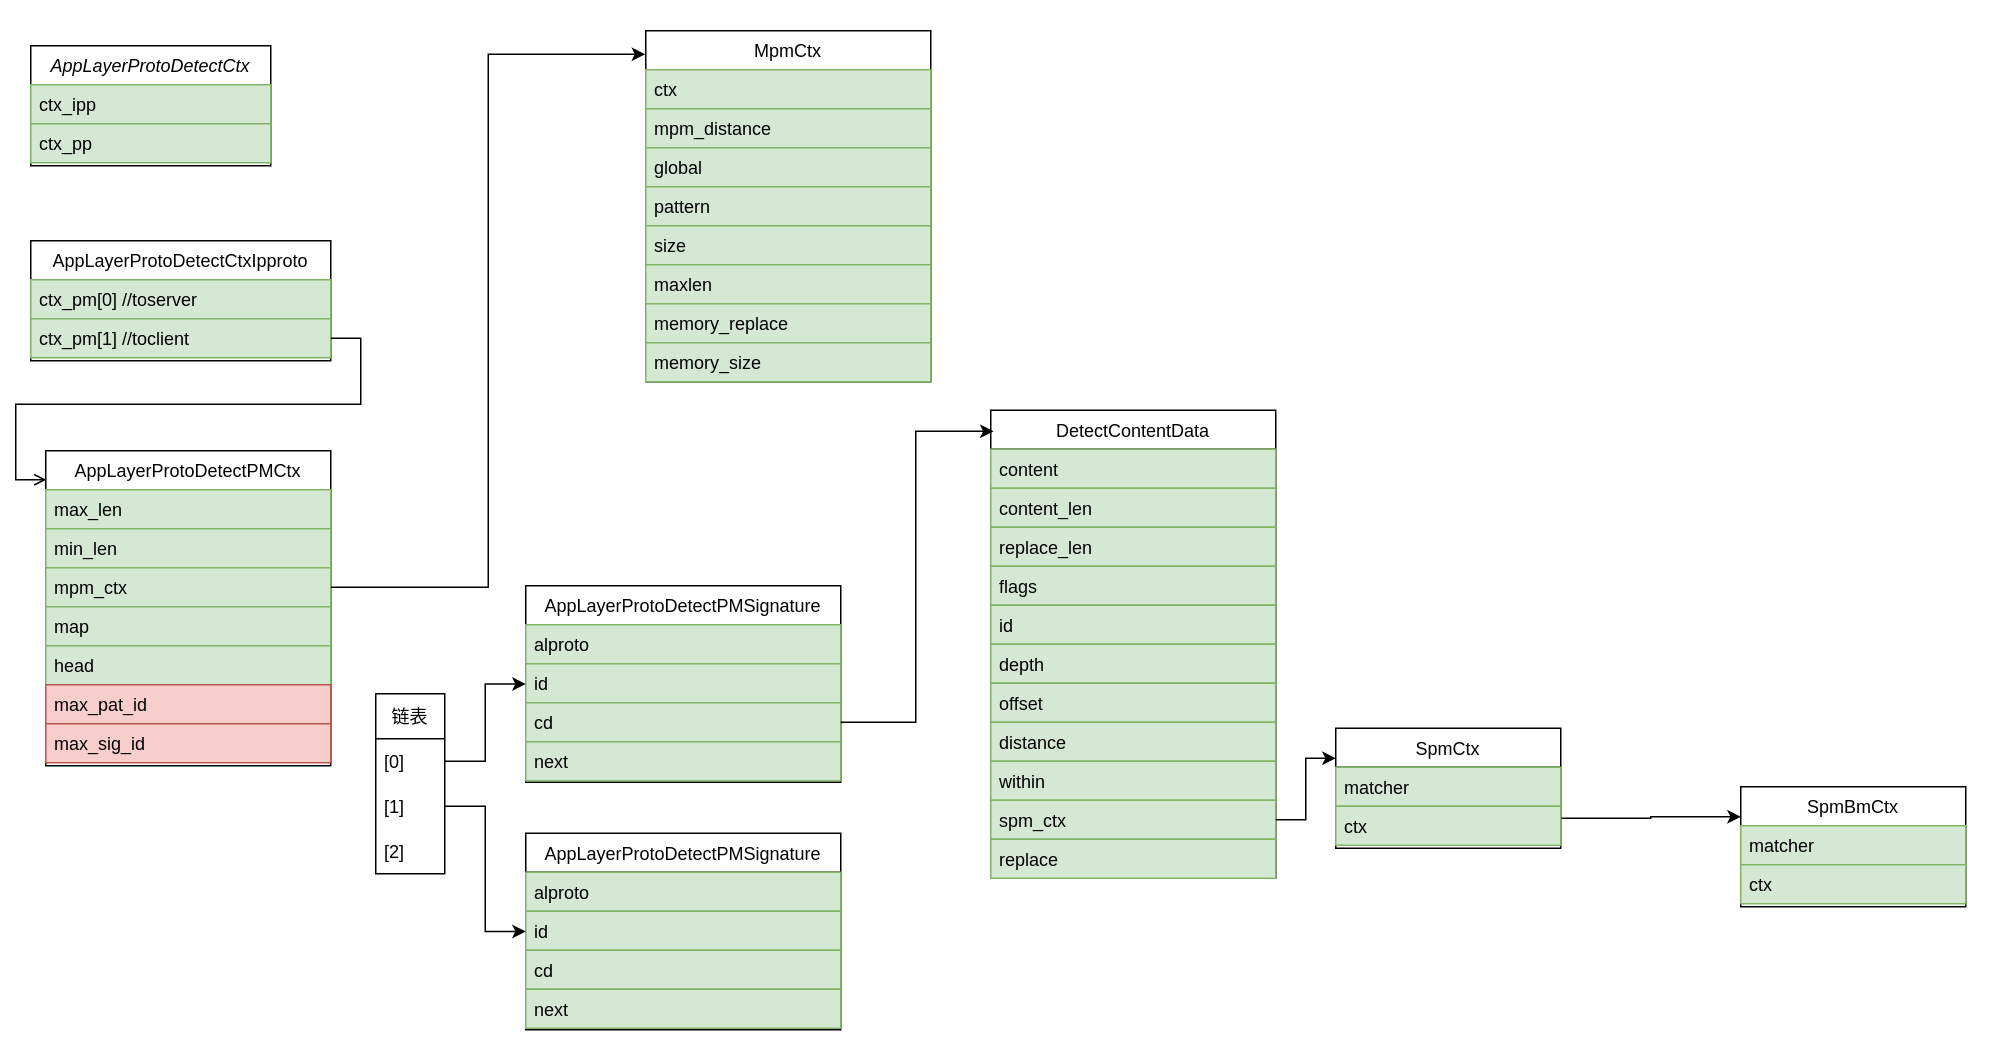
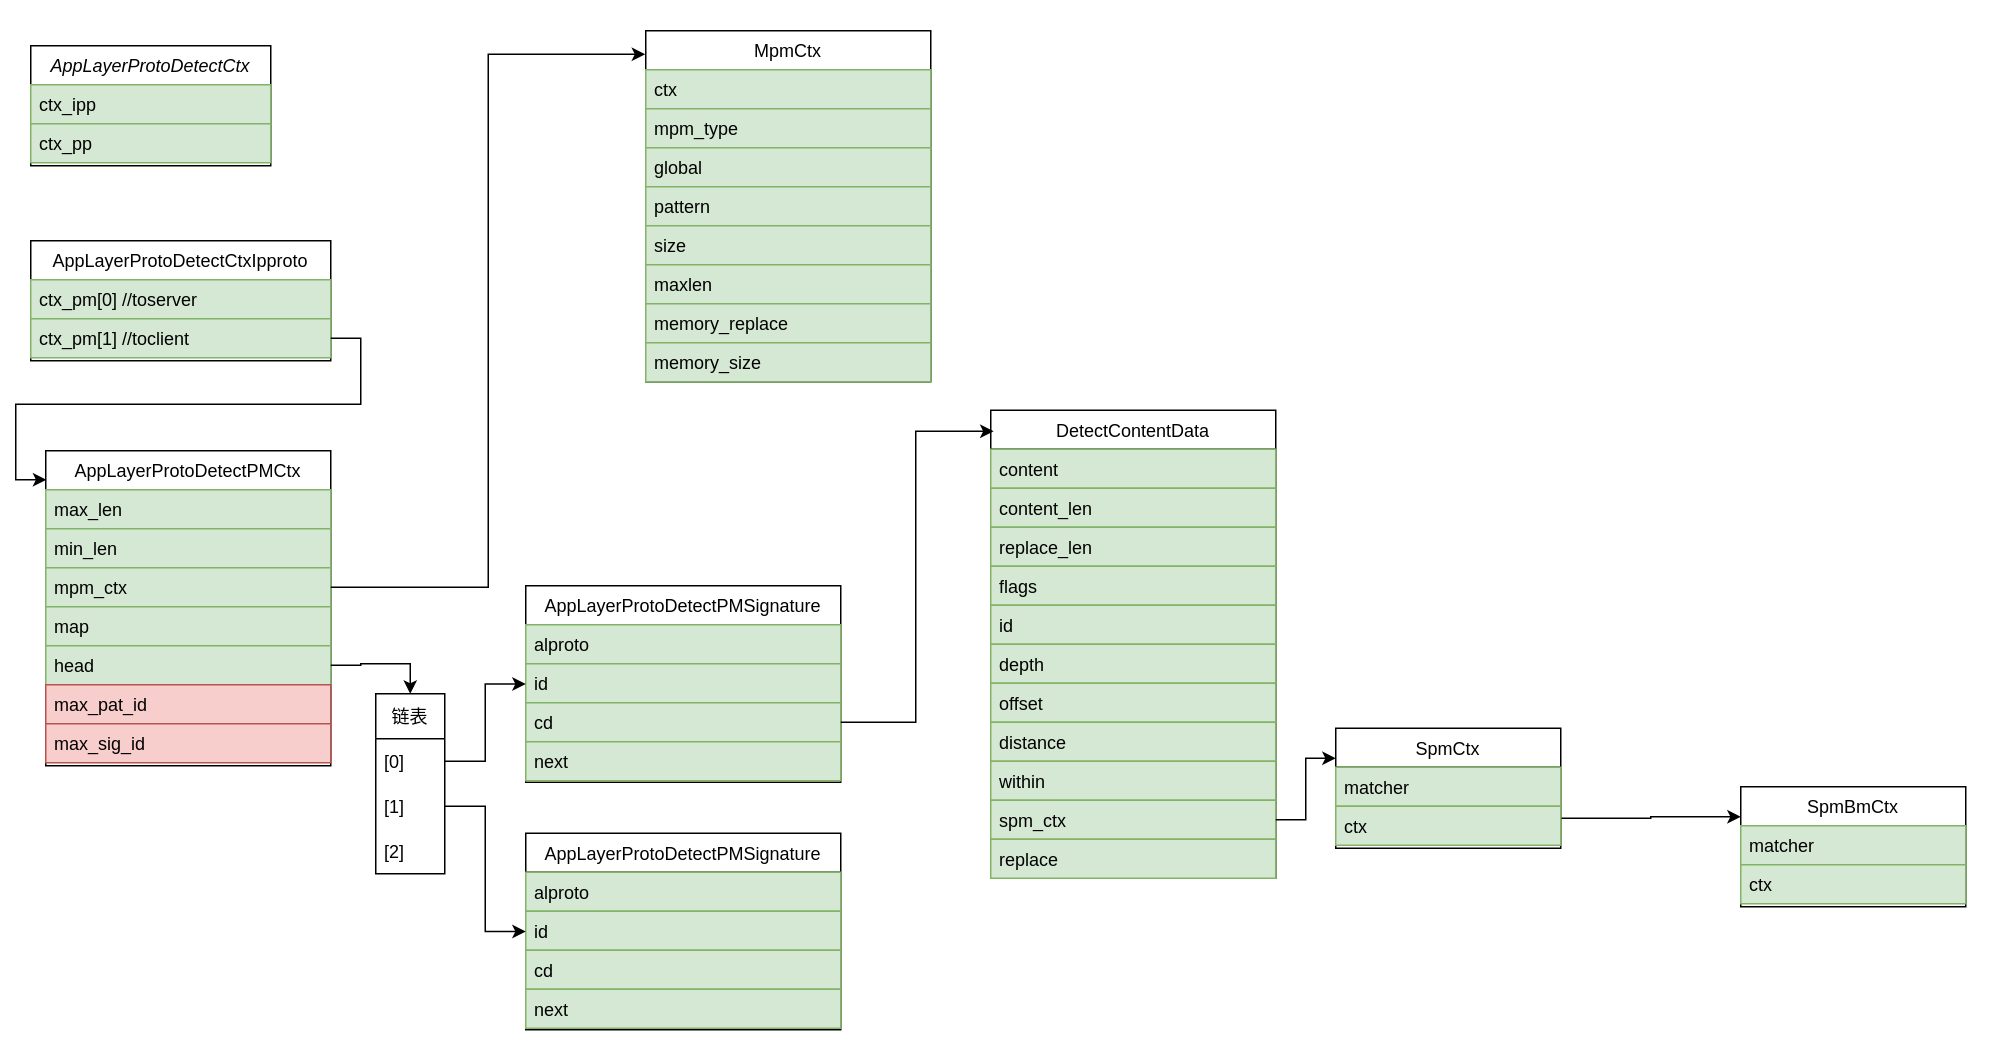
node "mpm_distance": label "mpm_distance" -> "mpm_type"
edge "ctx_pm[1] //toclient" -> "AppLayerProtoDetectPMCtx": arrowhead open -> classic
edge "head" -> "链表": added
